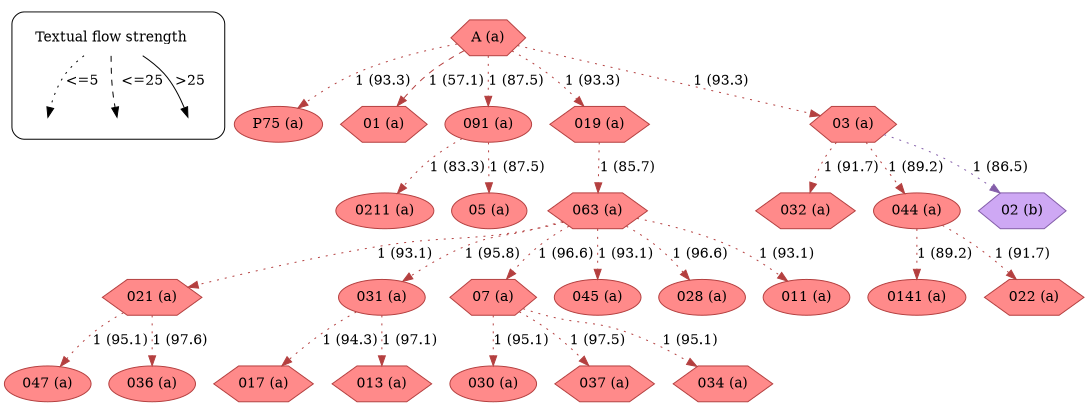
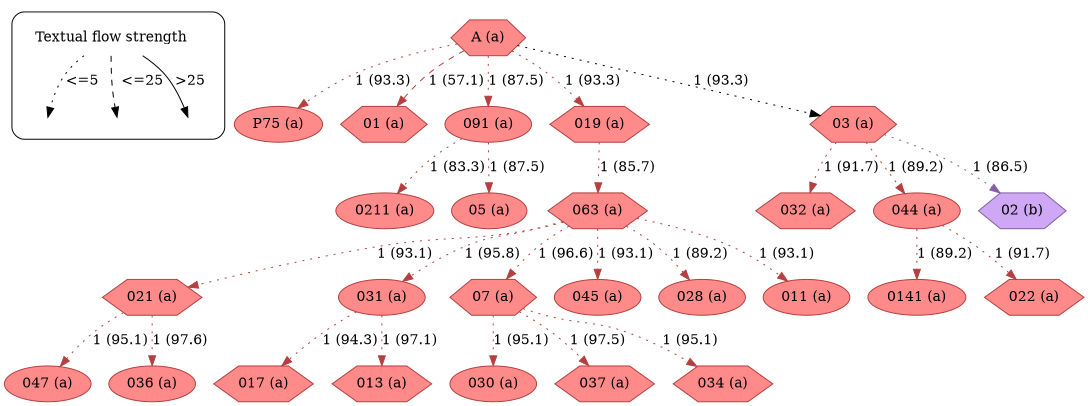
edge "A (a)" -> "03 (a)": color #b43f3f -> black
edge "063 (a)" -> "028 (a)": label "1 (96.6)" -> "1 (89.2)"
